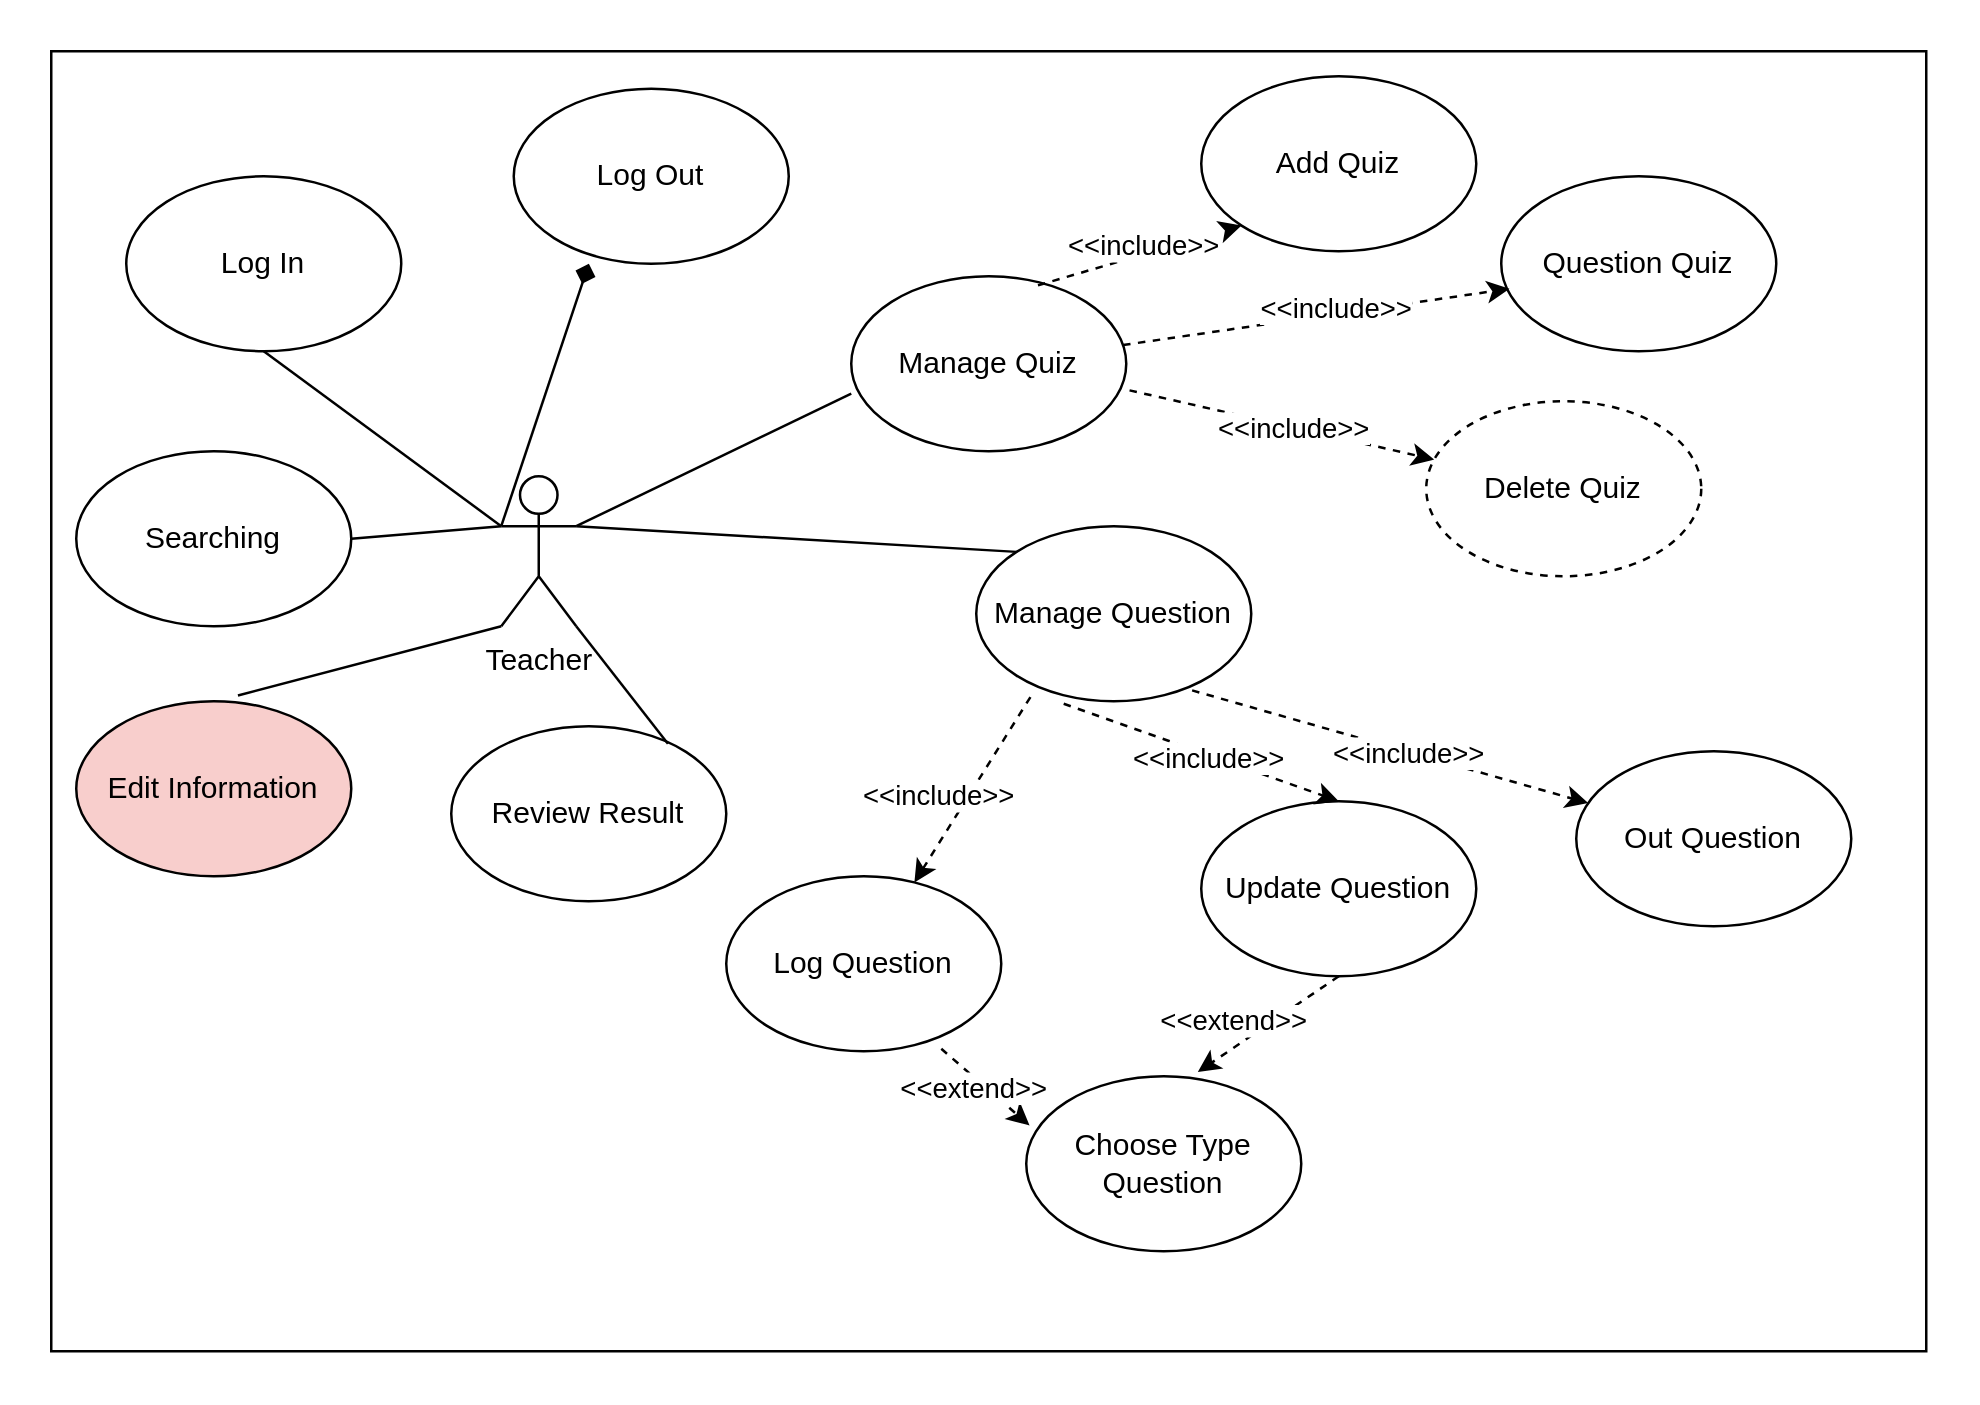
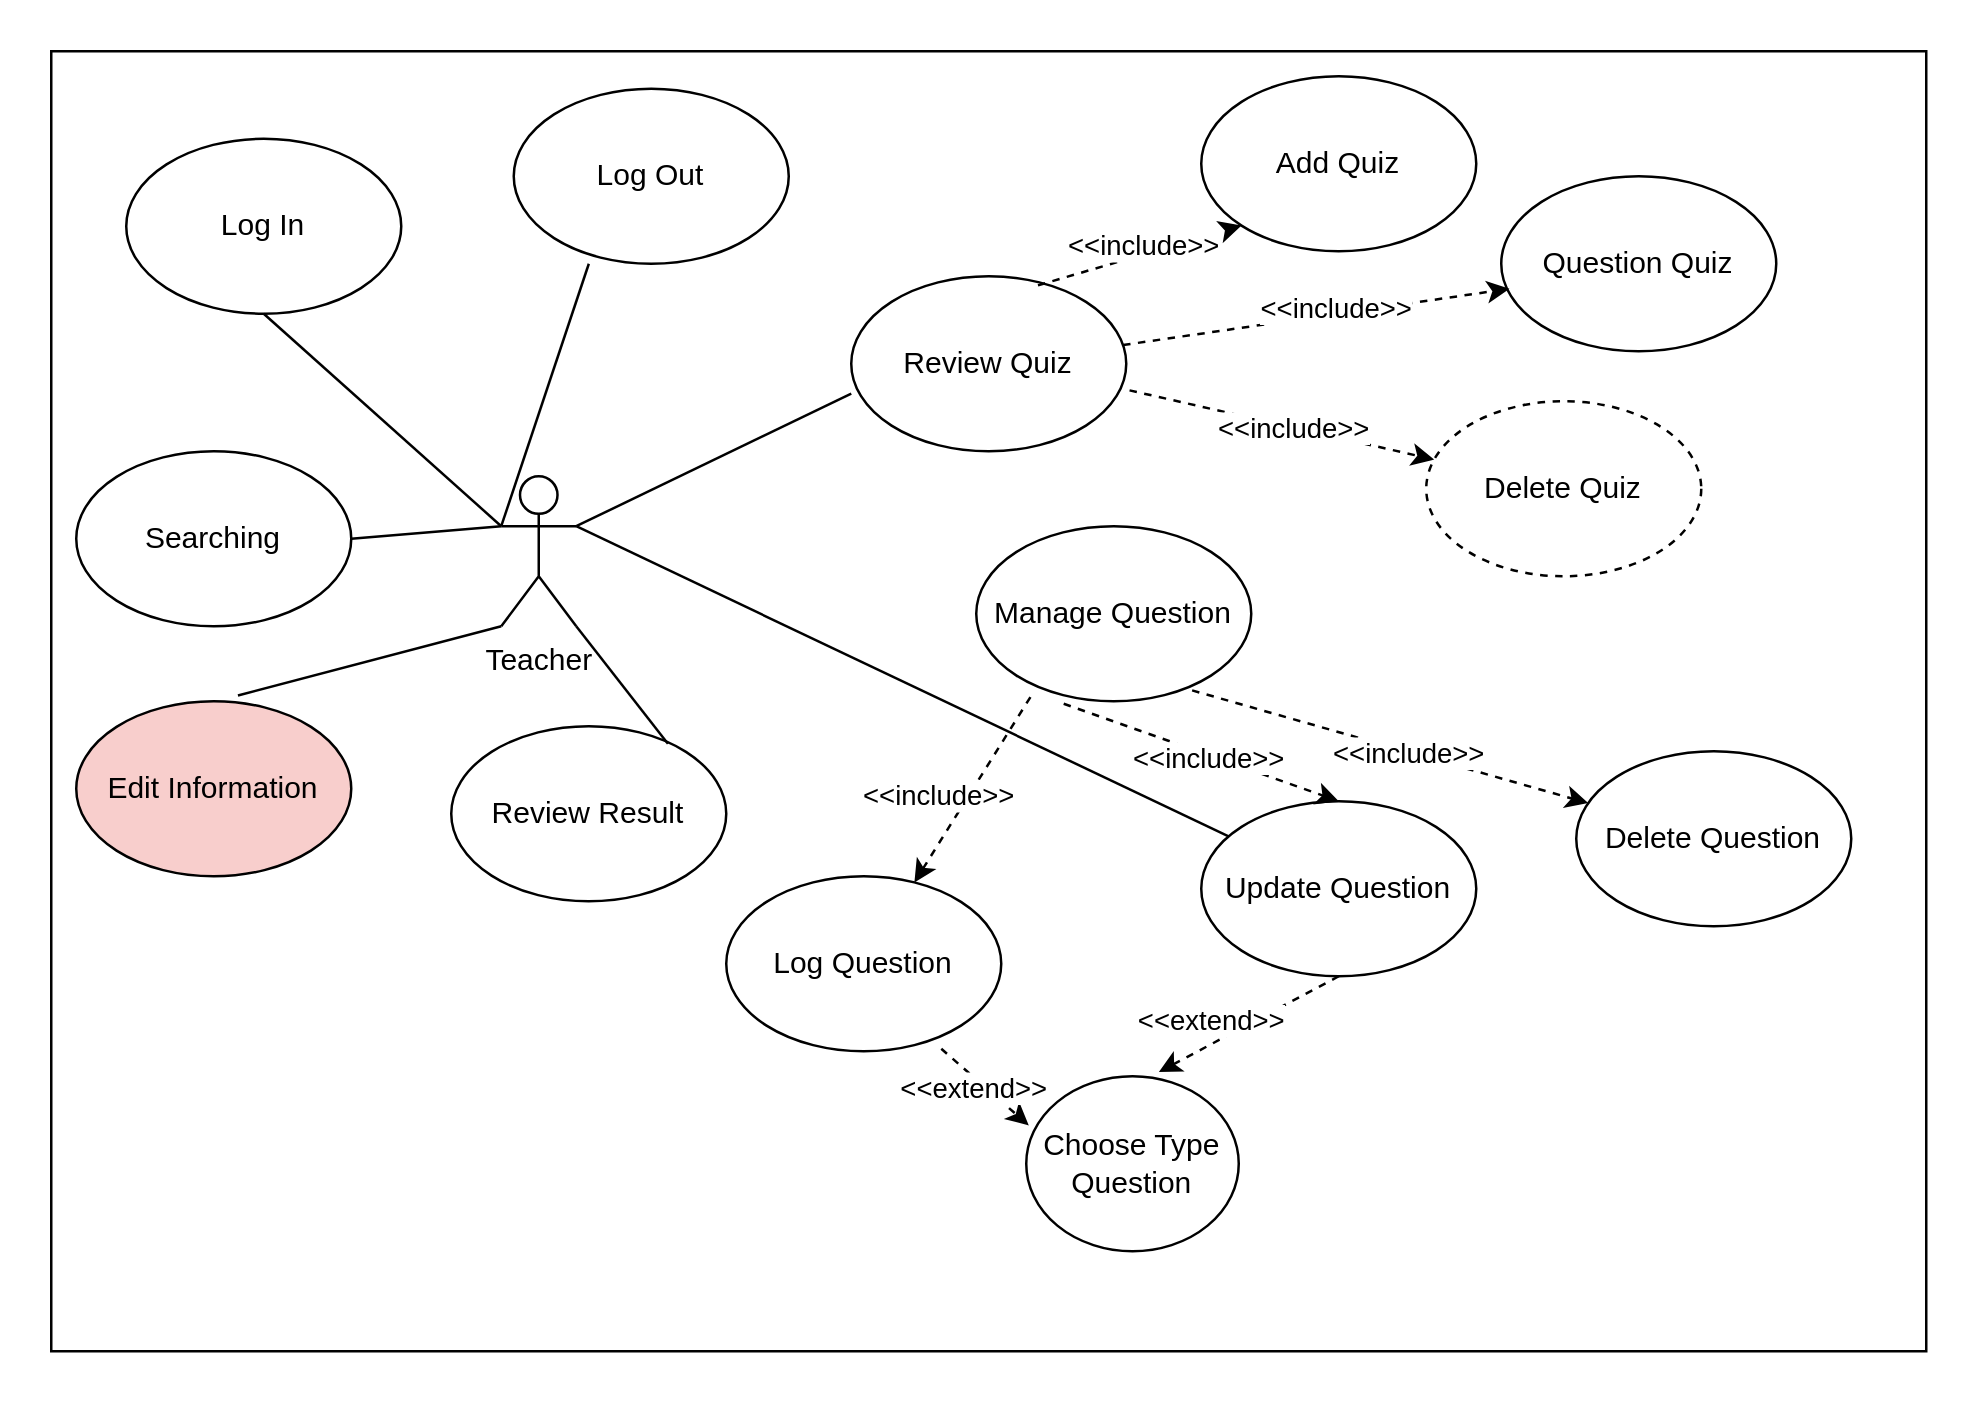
node "Log In": moved (264, 264) -> (264, 226)
edge "Teacher" -> "Log Out": arrowhead diamond -> none
node "Manage Quiz": label "Manage Quiz" -> "Review Quiz"
edge "Teacher" -- "Manage Question": now "Teacher" -- "Update Question"
node "Out Question": label "Out Question" -> "Delete Question"
node "Choose Type Question": size 275x175 -> 213x175
